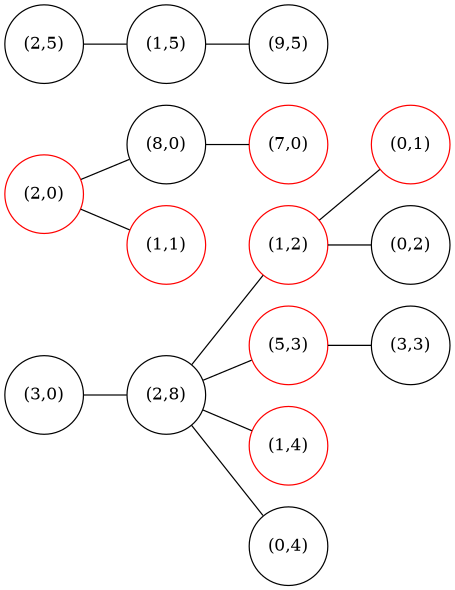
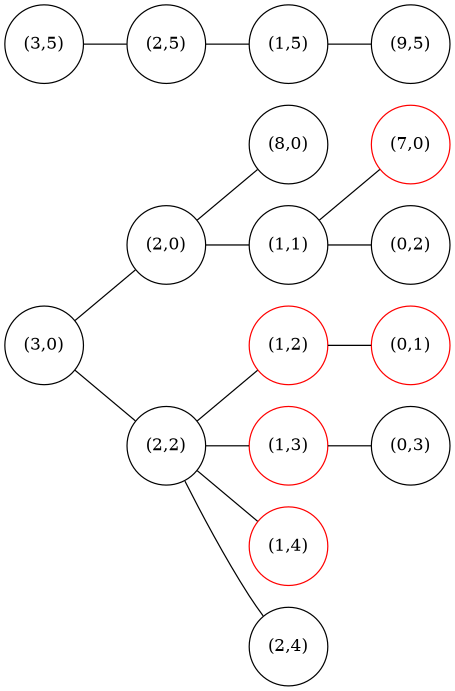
node "(3,5)": added
edge "(8,0)" -- "(7,0)": now "(1,1)" -- "(7,0)"
node "(2,0)": color red -> black
node "(1,1)": color red -> black
edge "(1,2)" -- "(0,2)": now "(1,1)" -- "(0,2)"
edge "(2,0)" -- "(3,0)": added
node "(5,3)": label "(5,3)" -> "(1,3)"
node "(3,3)": label "(3,3)" -> "(0,3)"
node "(2,8)": label "(2,8)" -> "(2,2)"
node "(0,4)": label "(0,4)" -> "(2,4)"
